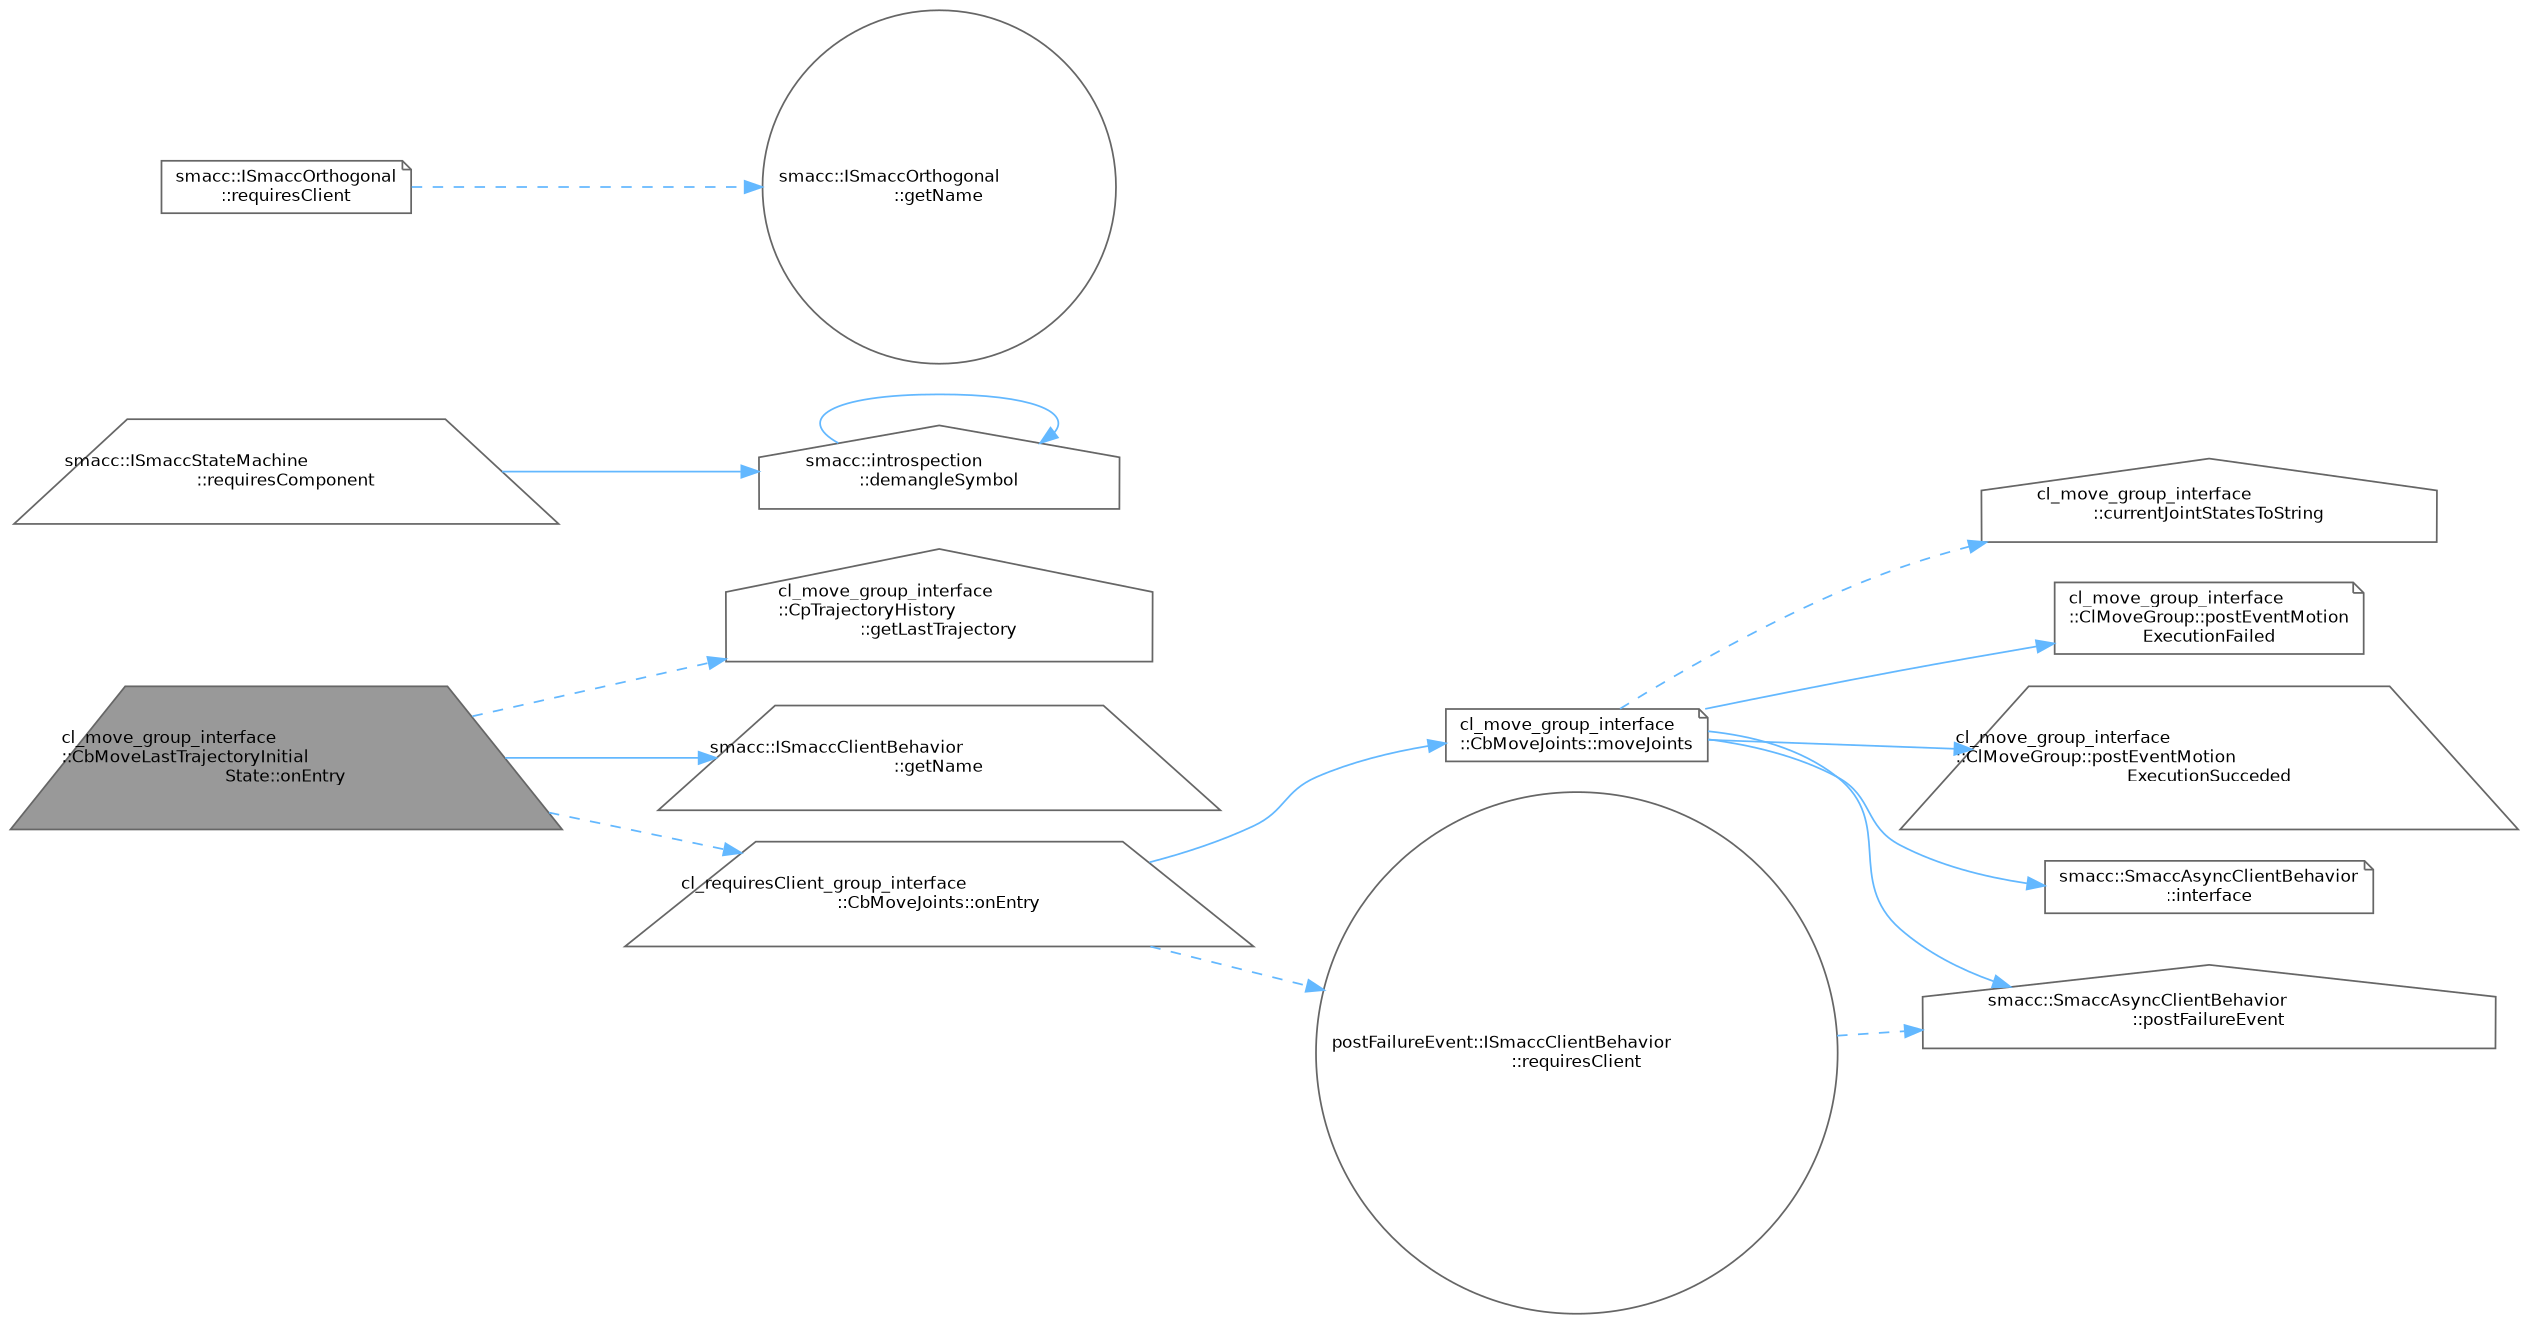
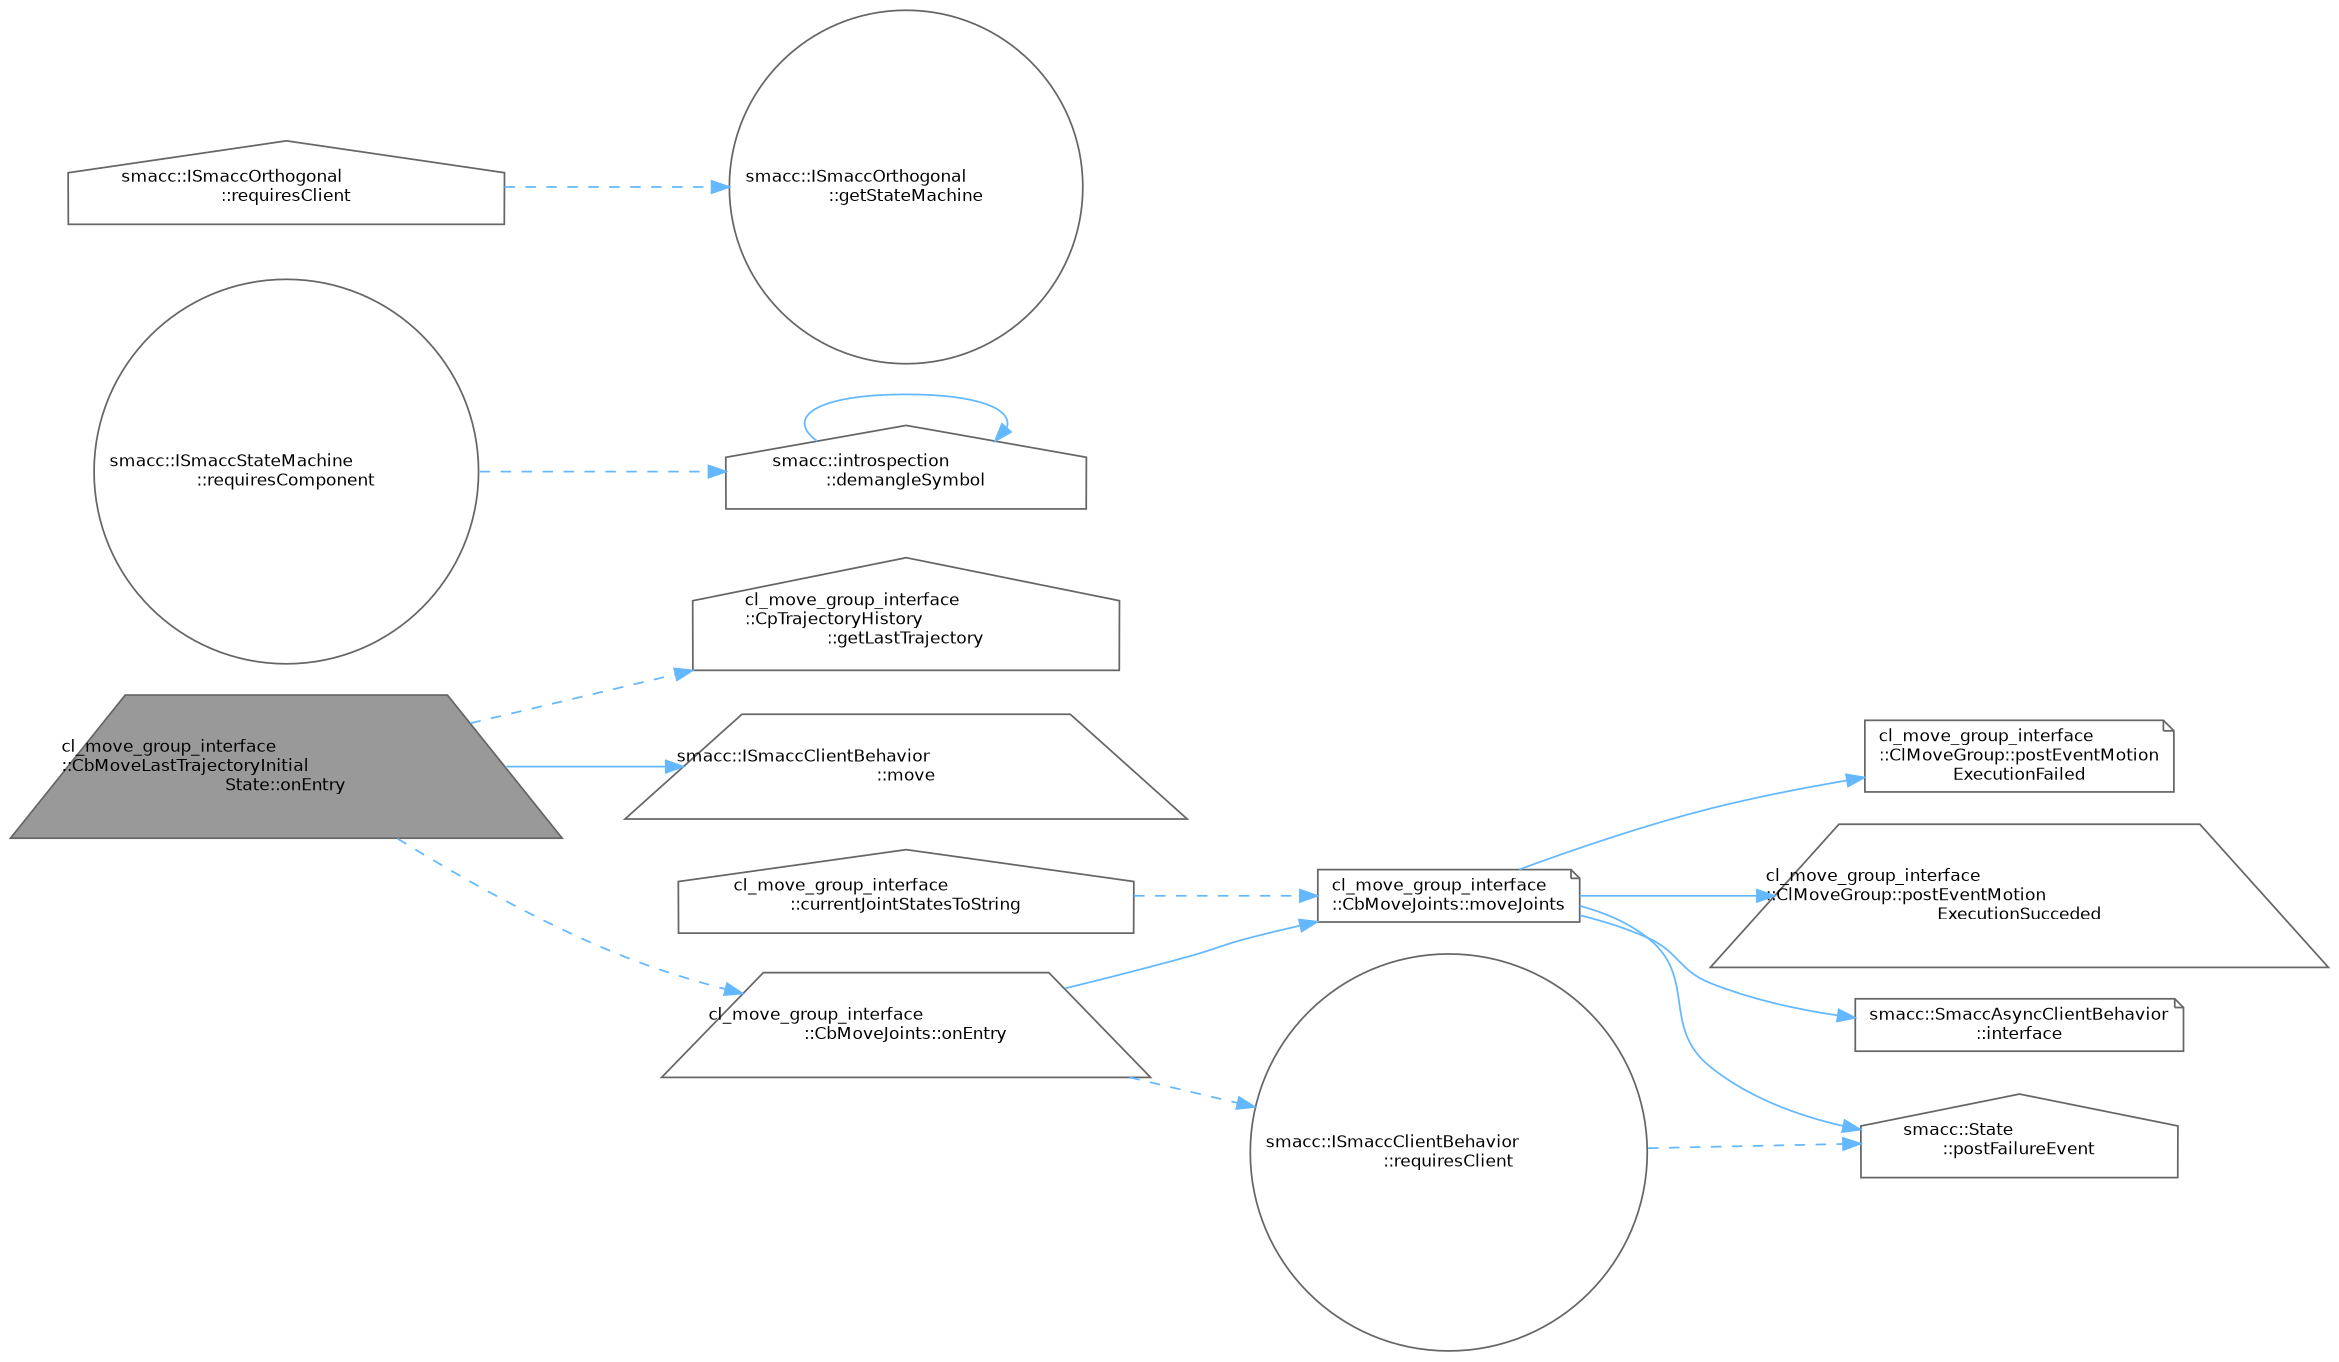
node "smacc::ISmaccOrthogonal ::requiresClient": shape note -> house
node "smacc::ISmaccOrthogonal ::getName": label "smacc::ISmaccOrthogonal ::getName" -> "smacc::ISmaccOrthogonal ::getStateMachine"
node "smacc::ISmaccStateMachine ::requiresComponent": shape trapezium -> circle
edge "smacc::ISmaccStateMachine ::requiresComponent" -> "smacc::introspection ::demangleSymbol": style solid -> dashed
edge "cl_move_group_interface ::CbMoveJoints::moveJoints" -> "cl_move_group_interface ::currentJointStatesToString": reversed
node "smacc::ISmaccClientBehavior ::getName": label "smacc::ISmaccClientBehavior ::getName" -> "smacc::ISmaccClientBehavior ::move"
node "cl_requiresClient_group_interface ::CbMoveJoints::onEntry": label "cl_requiresClient_group_interface ::CbMoveJoints::onEntry" -> "cl_move_group_interface ::CbMoveJoints::onEntry"
node "smacc::SmaccAsyncClientBehavior ::postFailureEvent": label "smacc::SmaccAsyncClientBehavior ::postFailureEvent" -> "smacc::State ::postFailureEvent"
node "postFailureEvent::ISmaccClientBehavior ::requiresClient": label "postFailureEvent::ISmaccClientBehavior ::requiresClient" -> "smacc::ISmaccClientBehavior ::requiresClient"
